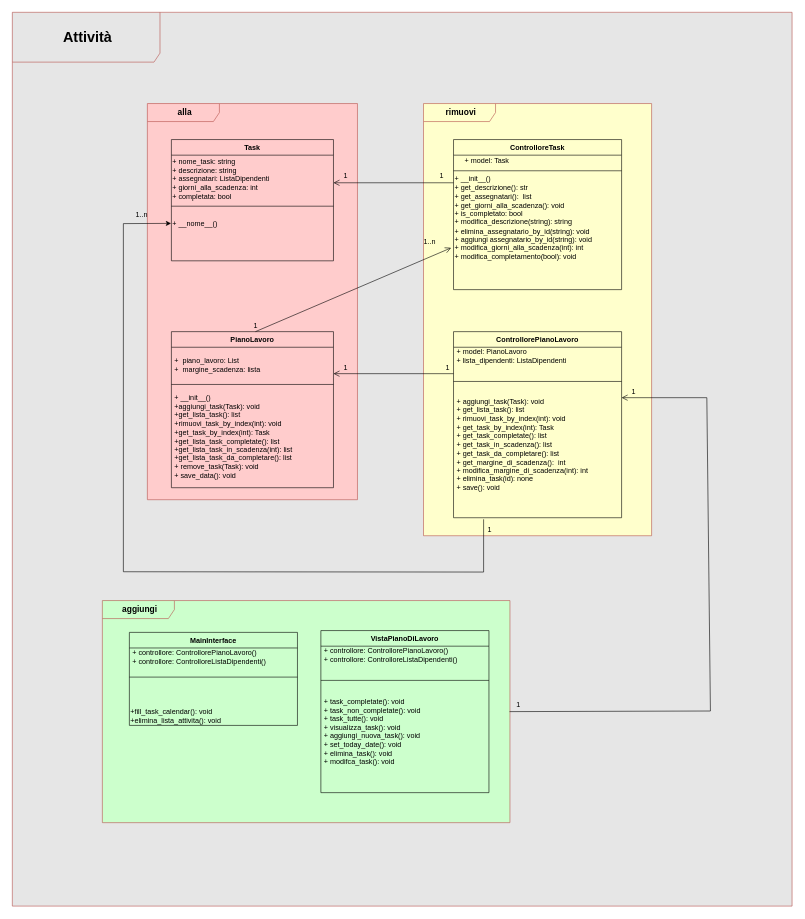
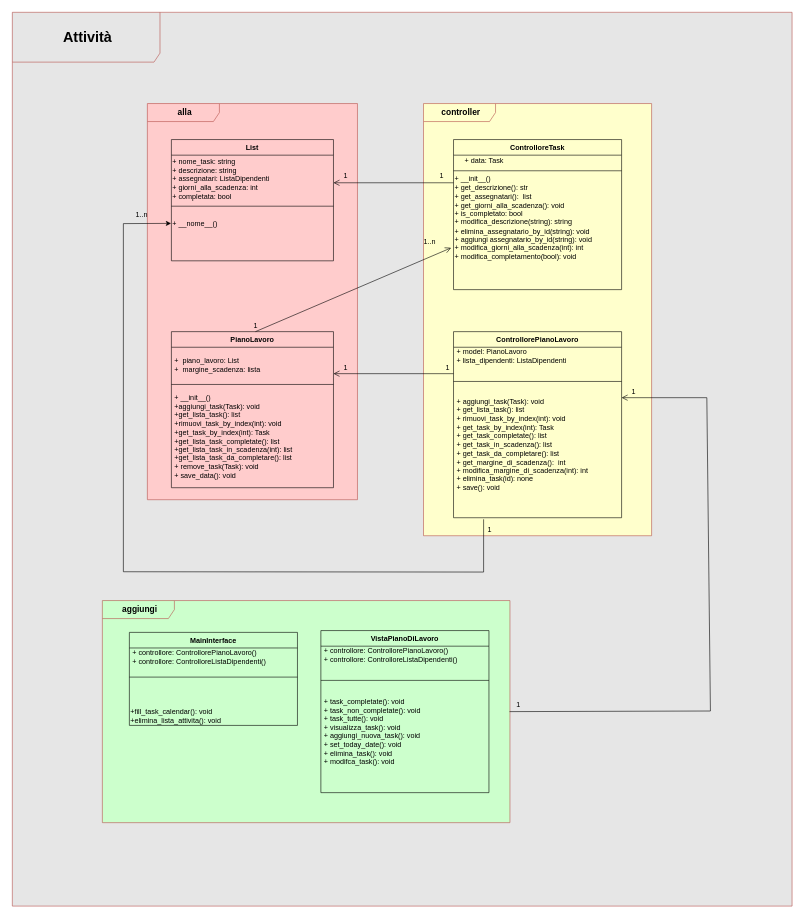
node "rimuovi": label "rimuovi" -> "controller"
node "Task": label "Task" -> "List"
node "+ model: Task": label "+ model: Task" -> "+ data: Task"
